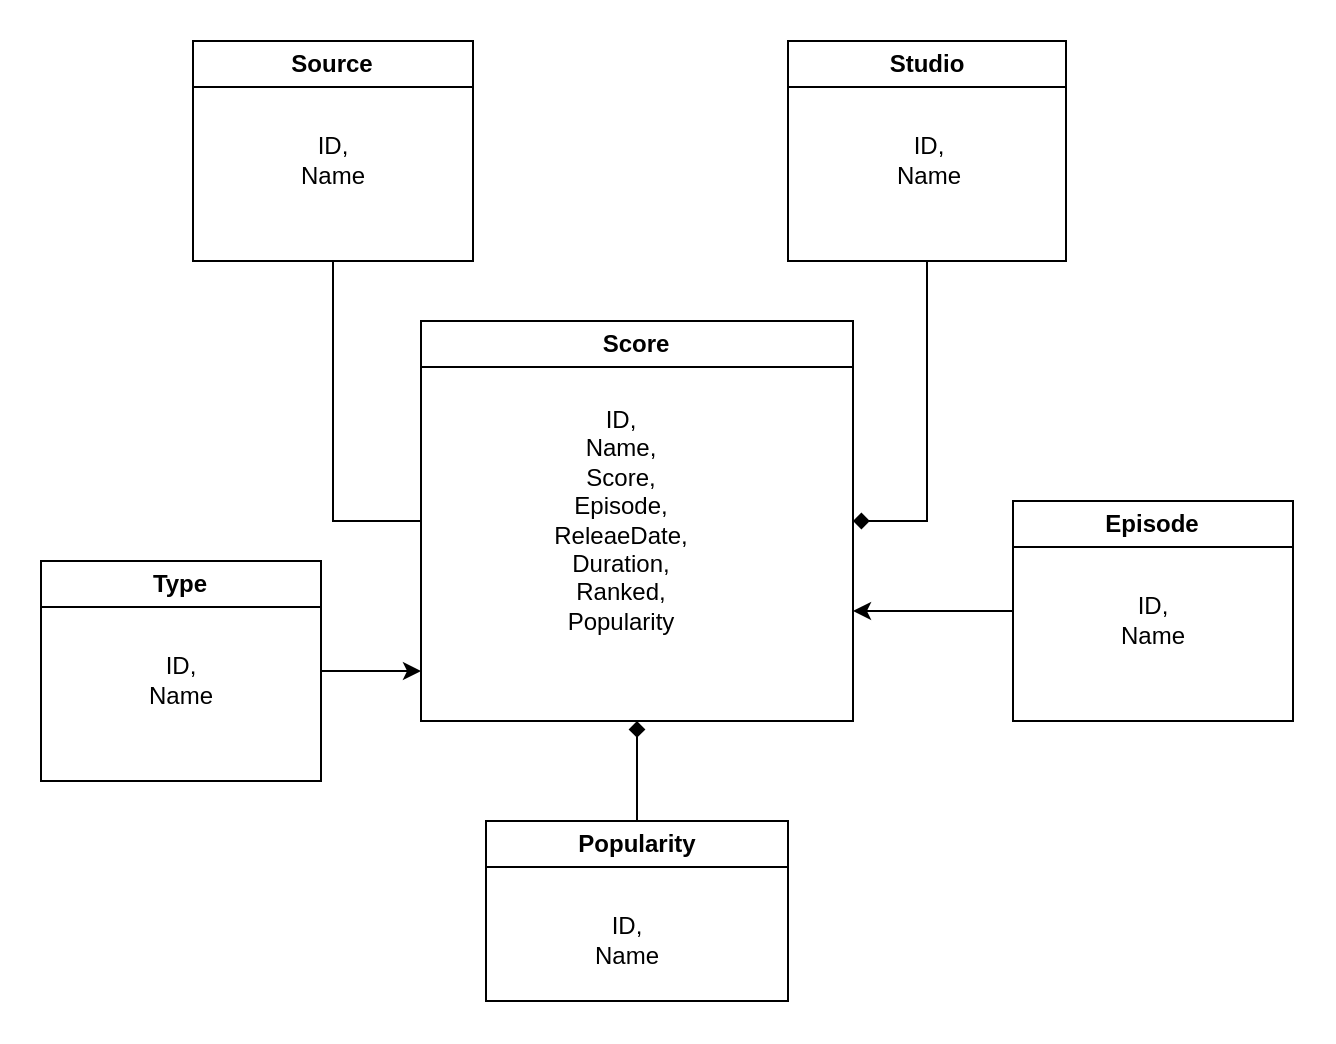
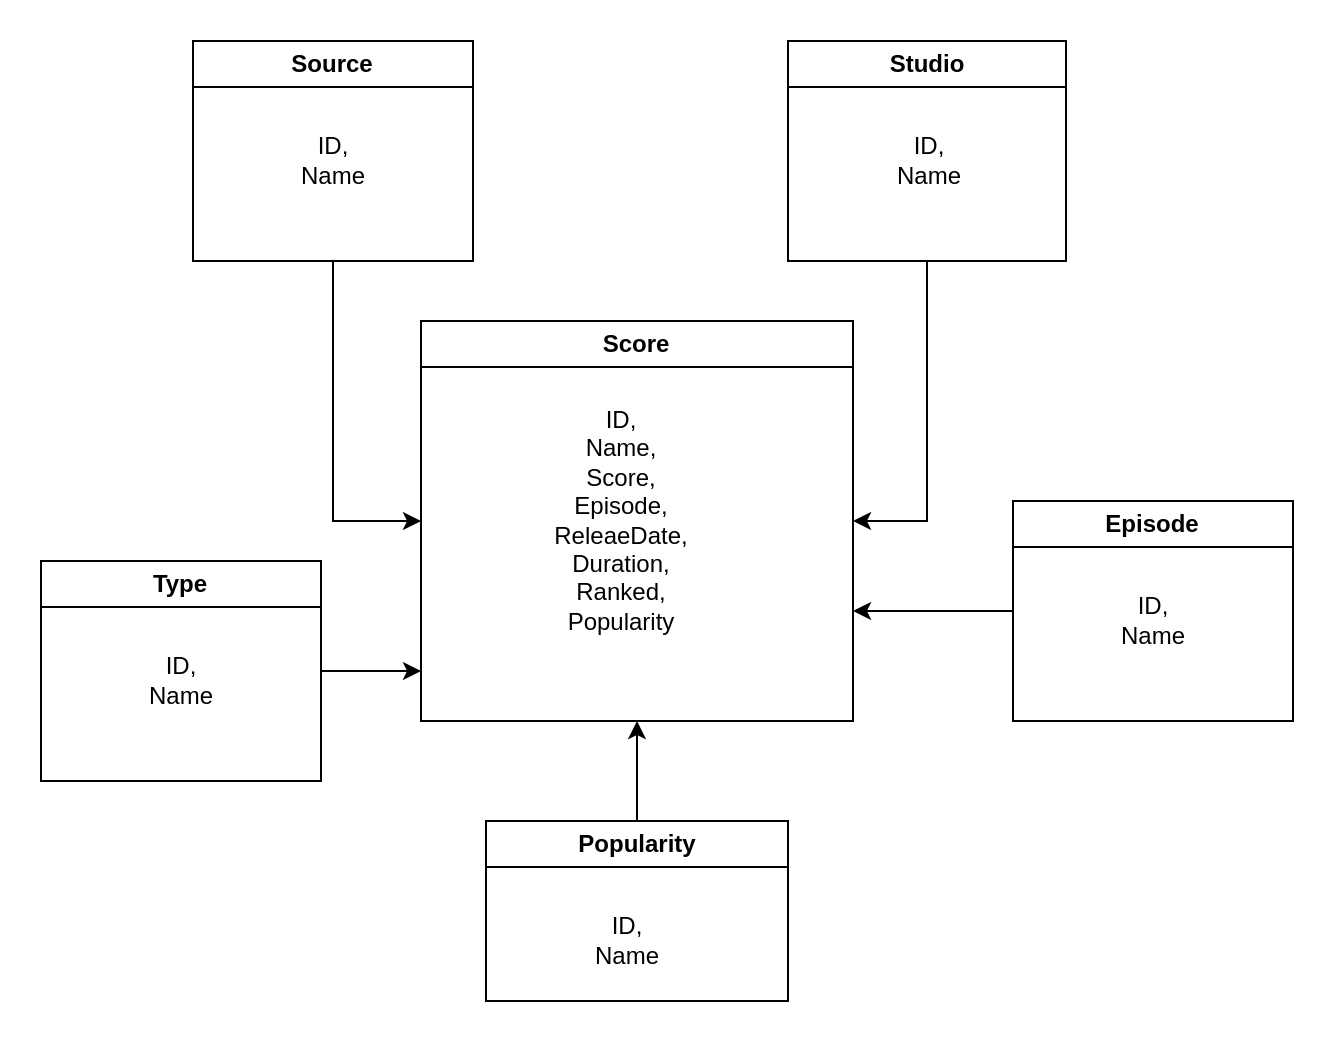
edge "Source" -- "Score": arrowhead none -> classic
edge "Studio" -> "Score": arrowhead diamond -> classic
edge "Popularity" -> "Score": arrowhead diamond -> classic
